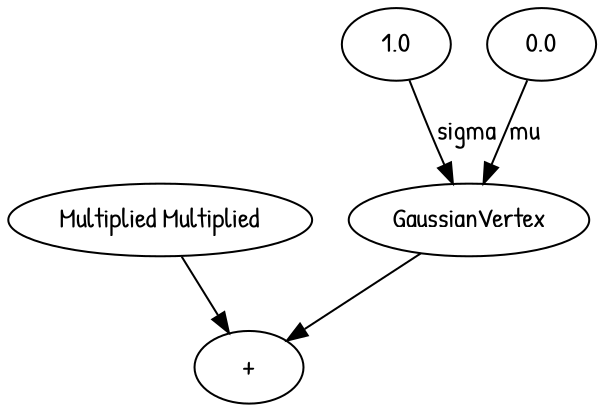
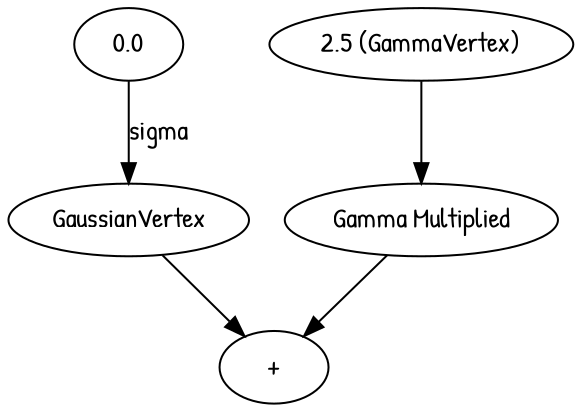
node "1.0": removed
node "2.5 (GammaVertex)": added
edge "0.0" -> "GaussianVertex": label "mu" -> "sigma"
node "Multiplied Multiplied": label "Multiplied Multiplied" -> "Gamma Multiplied"
